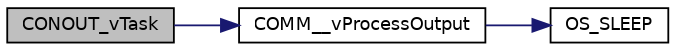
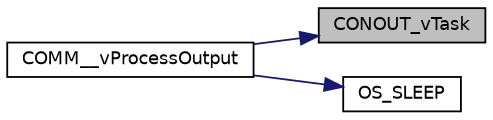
edge "CONOUT_vTask" -> "COMM__vProcessOutput": reversed
